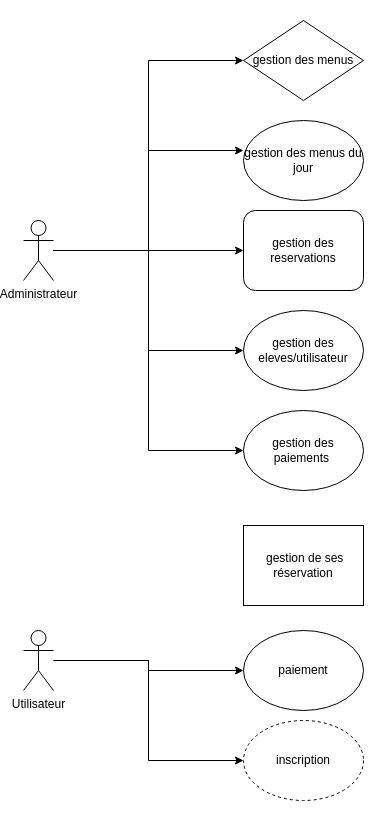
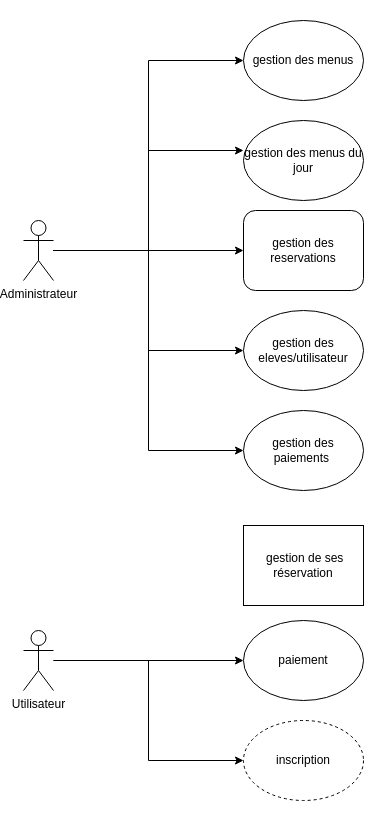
node "gestion des menus": shape diamond -> ellipse
node "paiement": moved (304, 671) -> (304, 661)
